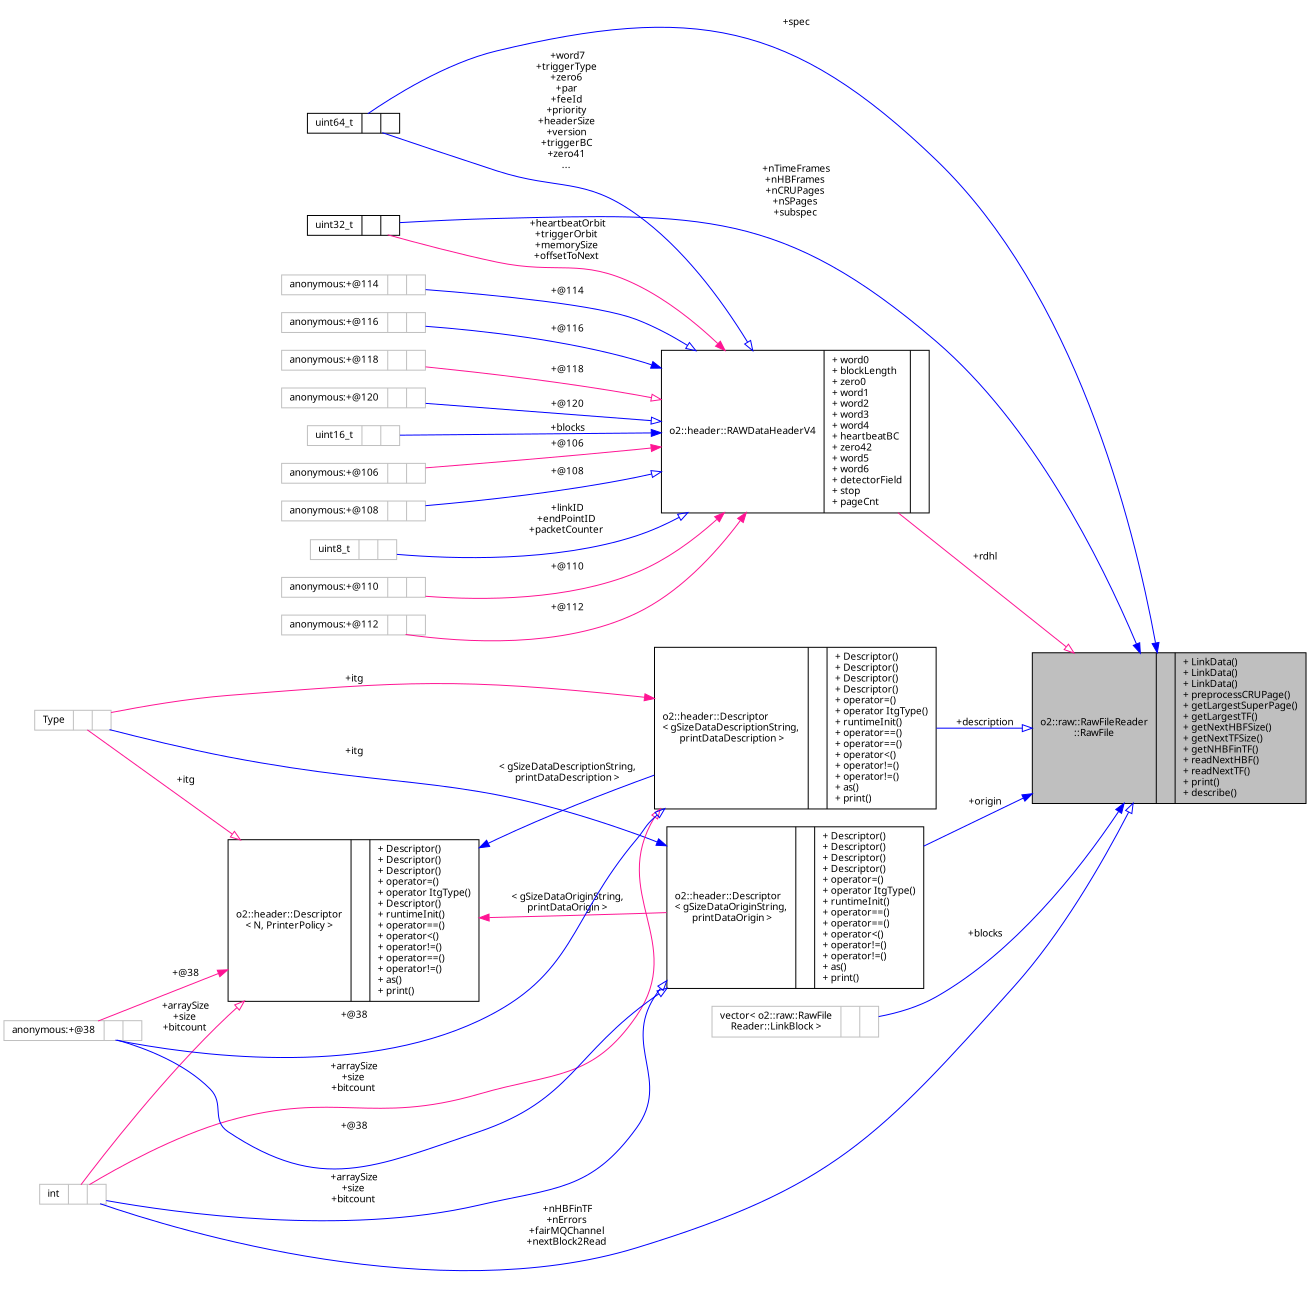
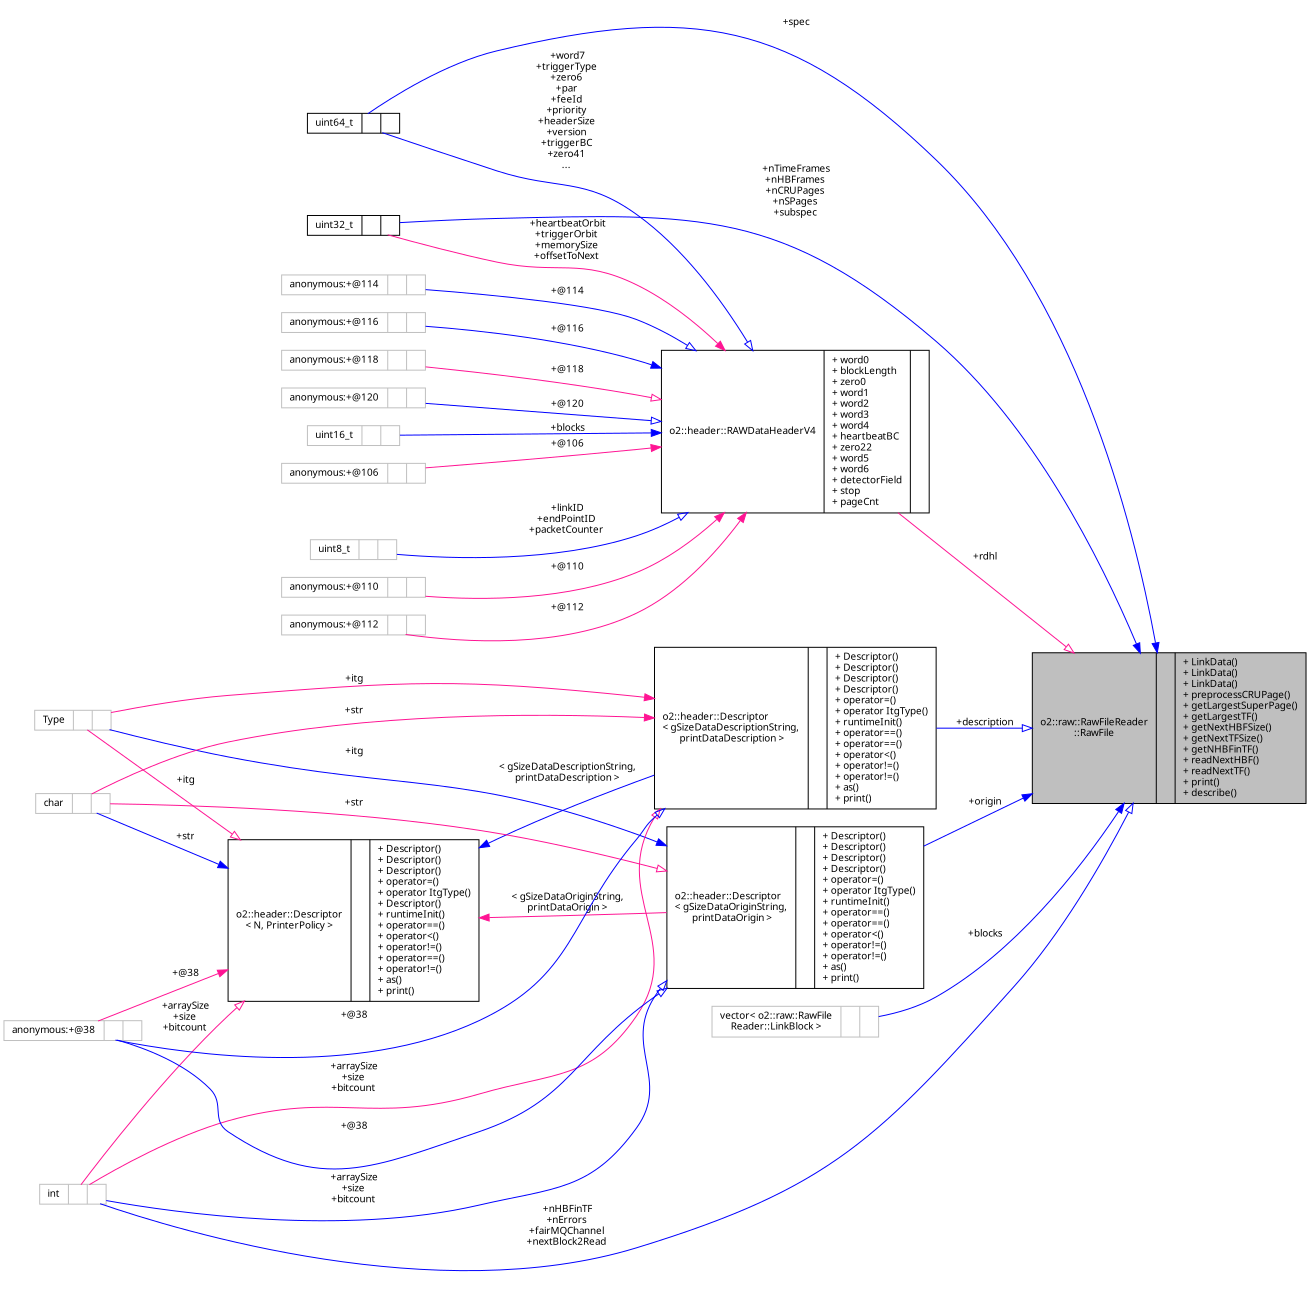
node "o2::header::RAWDataHeaderV4": text "+ zero42" -> "+ zero22"
node "anonymous:+@108": removed
node "char": added
